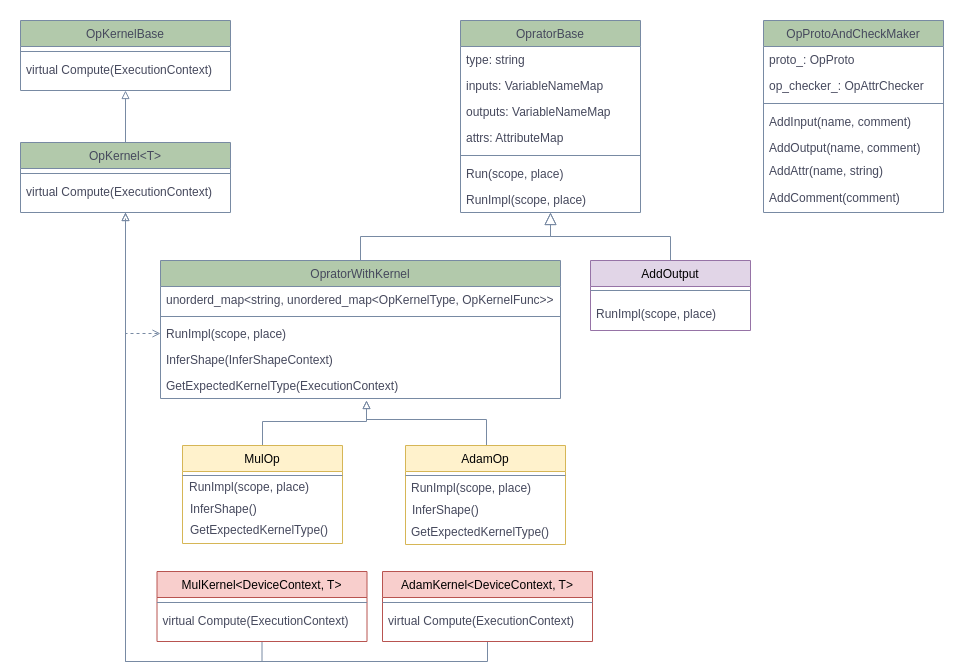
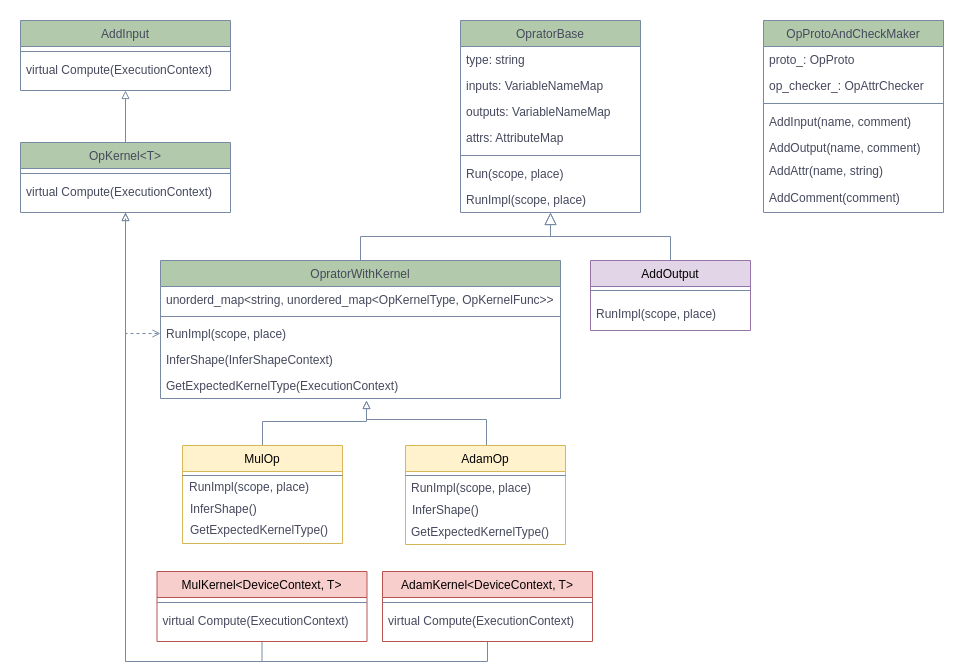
node "OpKernelBase": label "OpKernelBase" -> "AddInput"
